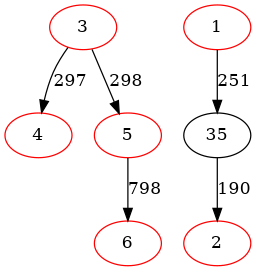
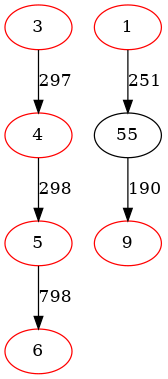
edge "3" -> "5": now "4" -> "5"
node "35": label "35" -> "55"
node "2": label "2" -> "9"
